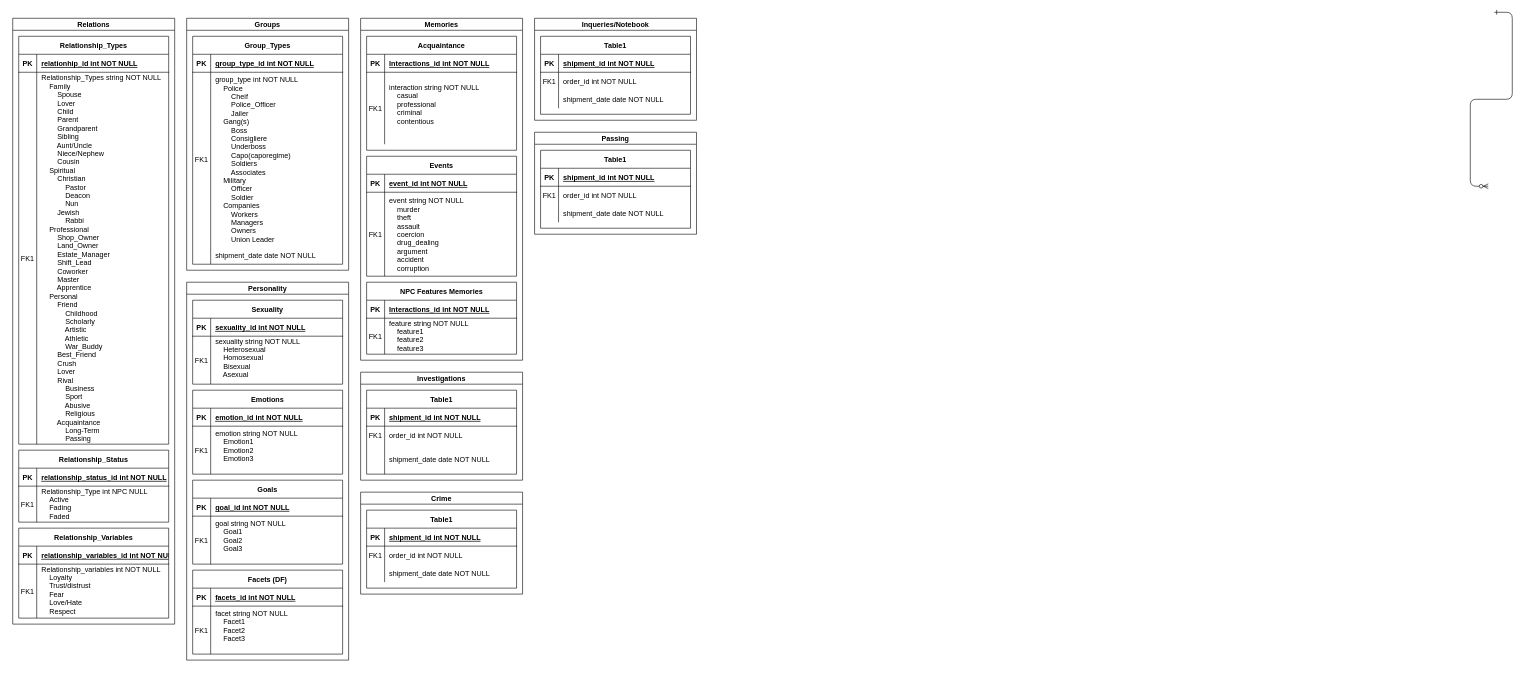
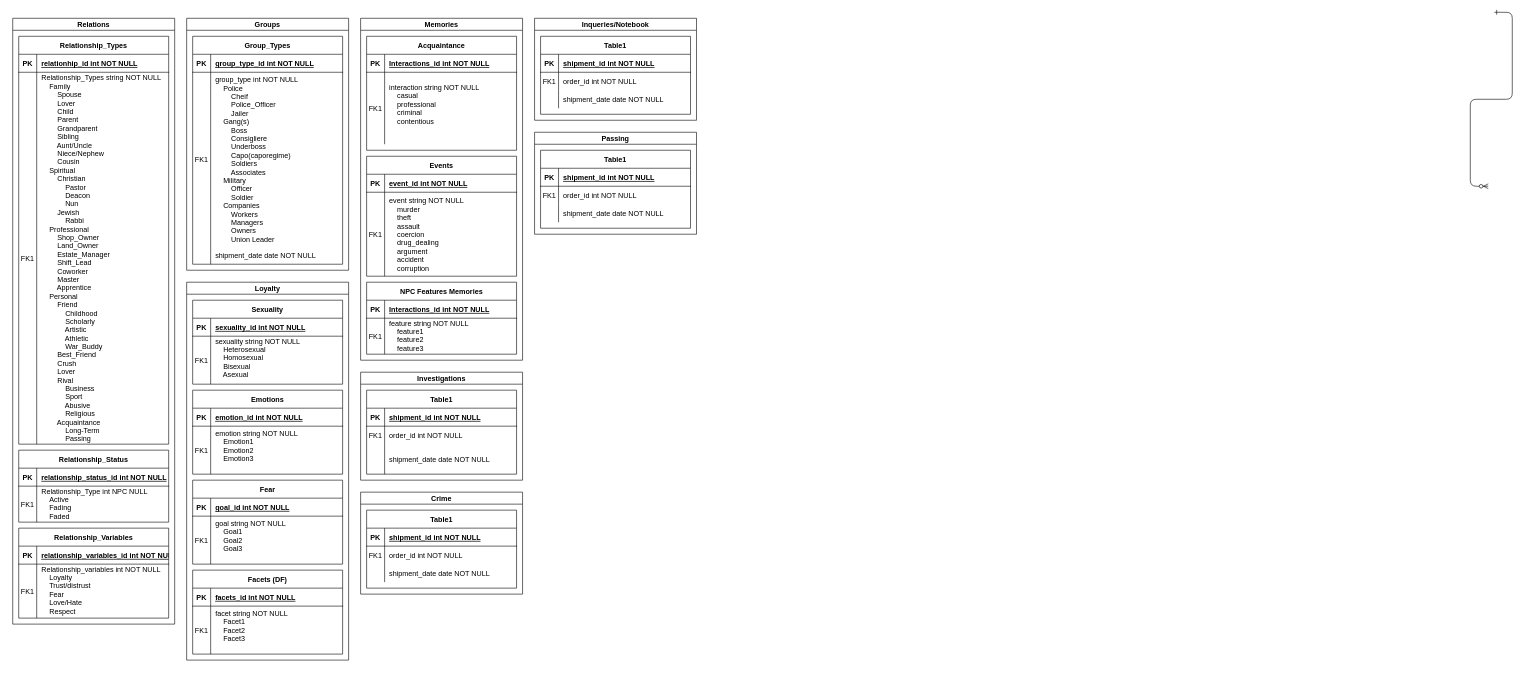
node "Personality": label "Personality" -> "Loyalty"
node "Goals": label "Goals" -> "Fear"
